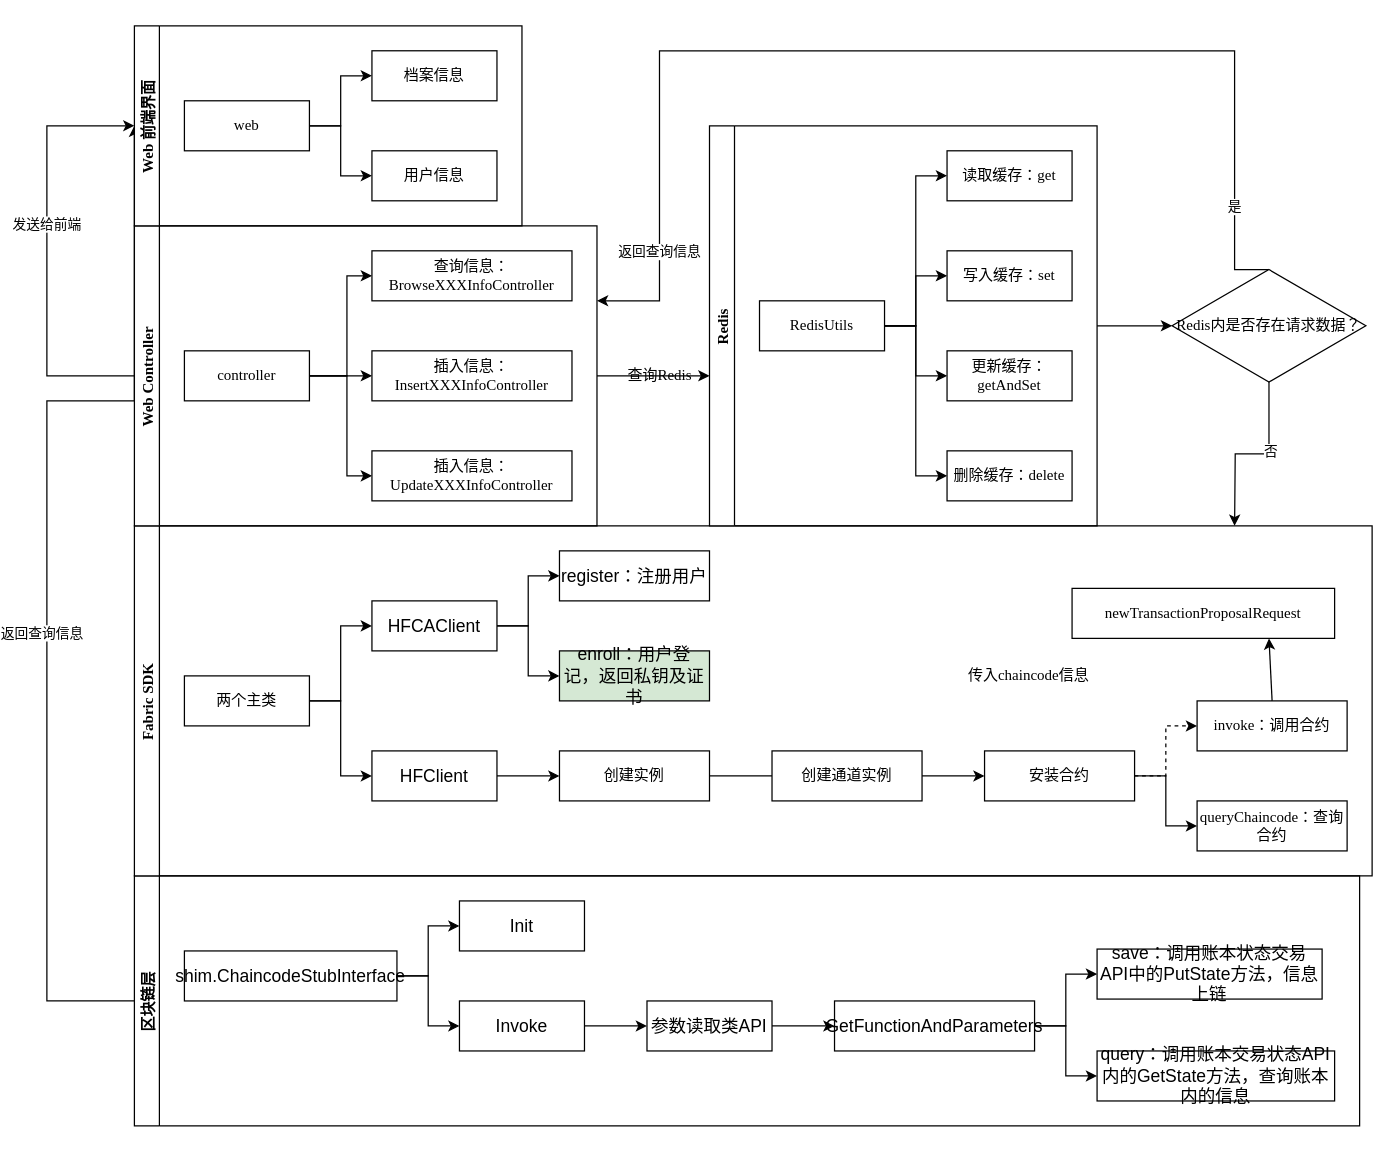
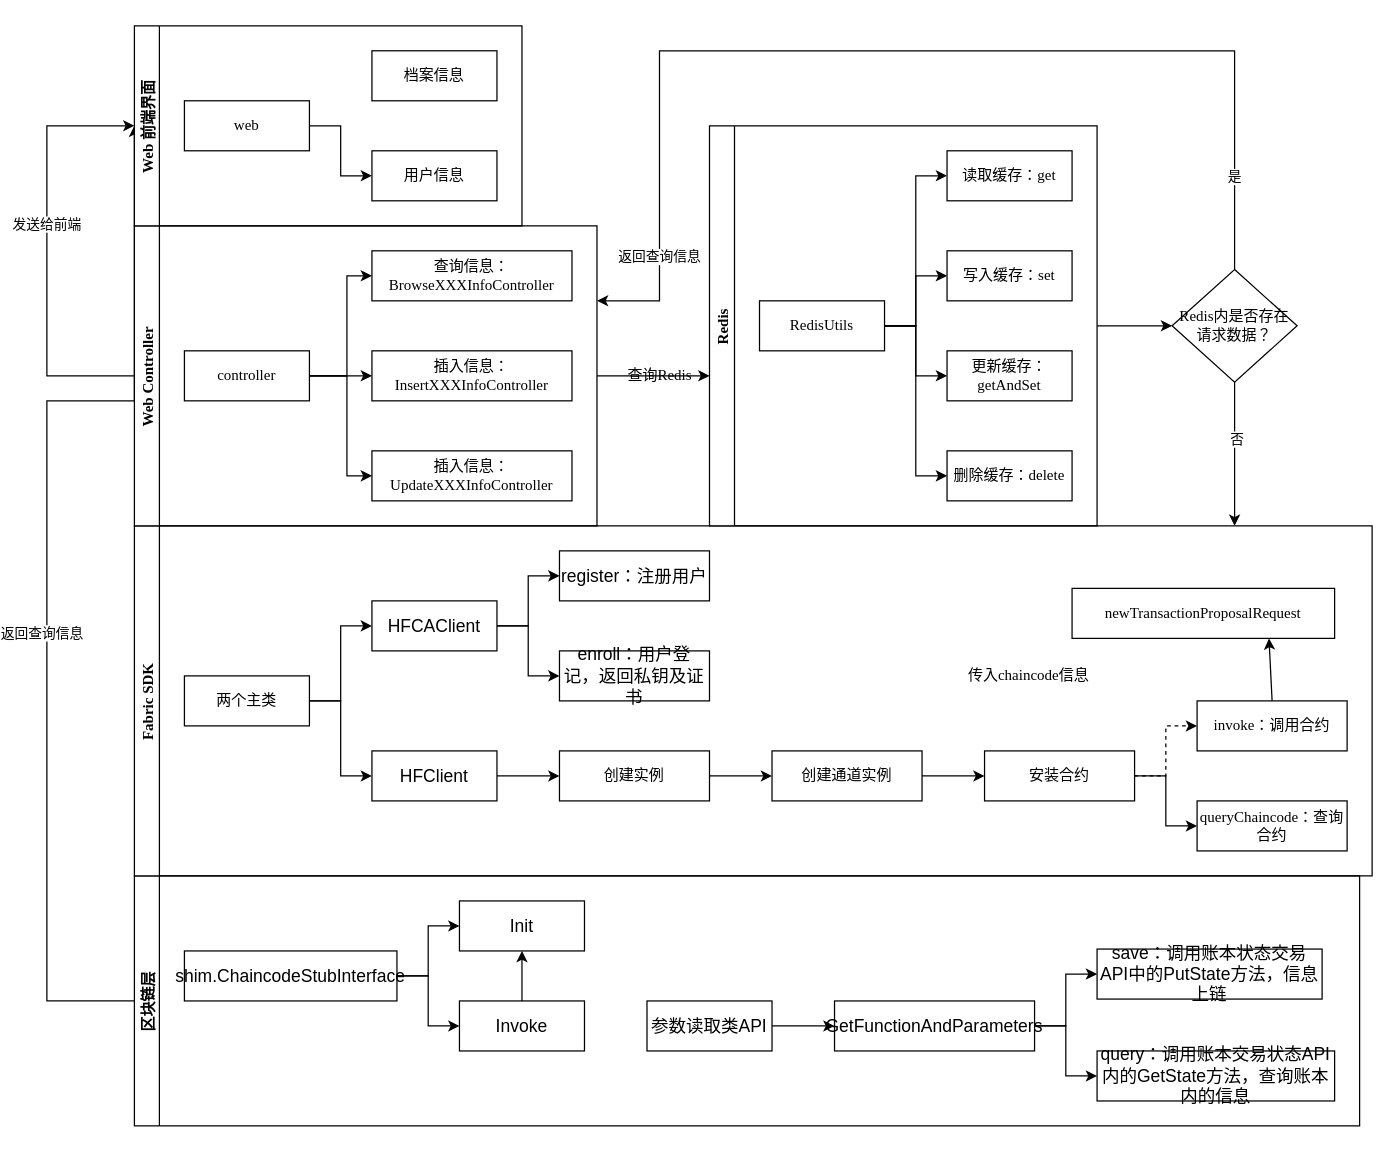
edge "web" -> "档案信息": removed
node "Redis内是否存在请求数据？": size 194x113 -> 125x113
node "enroll：用户登记，返回私钥及证书": fillcolor #d5e8d4 -> #ffffff
edge "创建实例" -- "创建通道实例": arrowhead none -> classic
edge "Invoke" -> "参数读取类API": now "Invoke" -> "Init"
